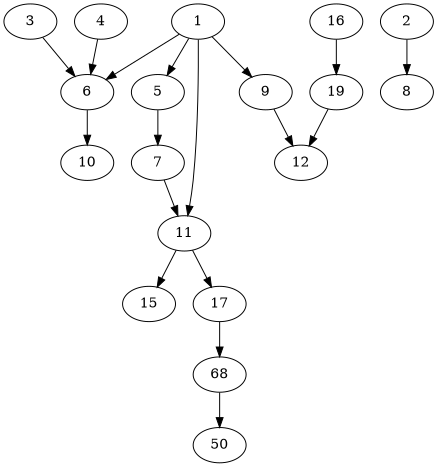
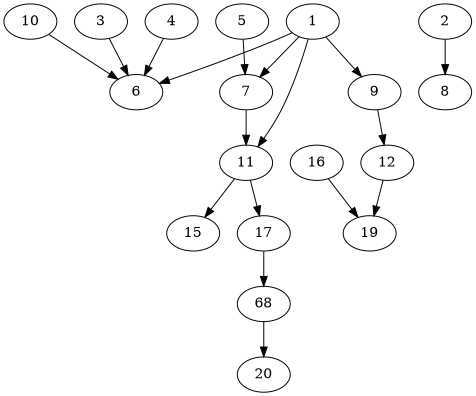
edge "1" -> "5": now "1" -> "7"
edge "6" -> "10": reversed
edge "19" -> "12": reversed
node "50": label "50" -> "20"
